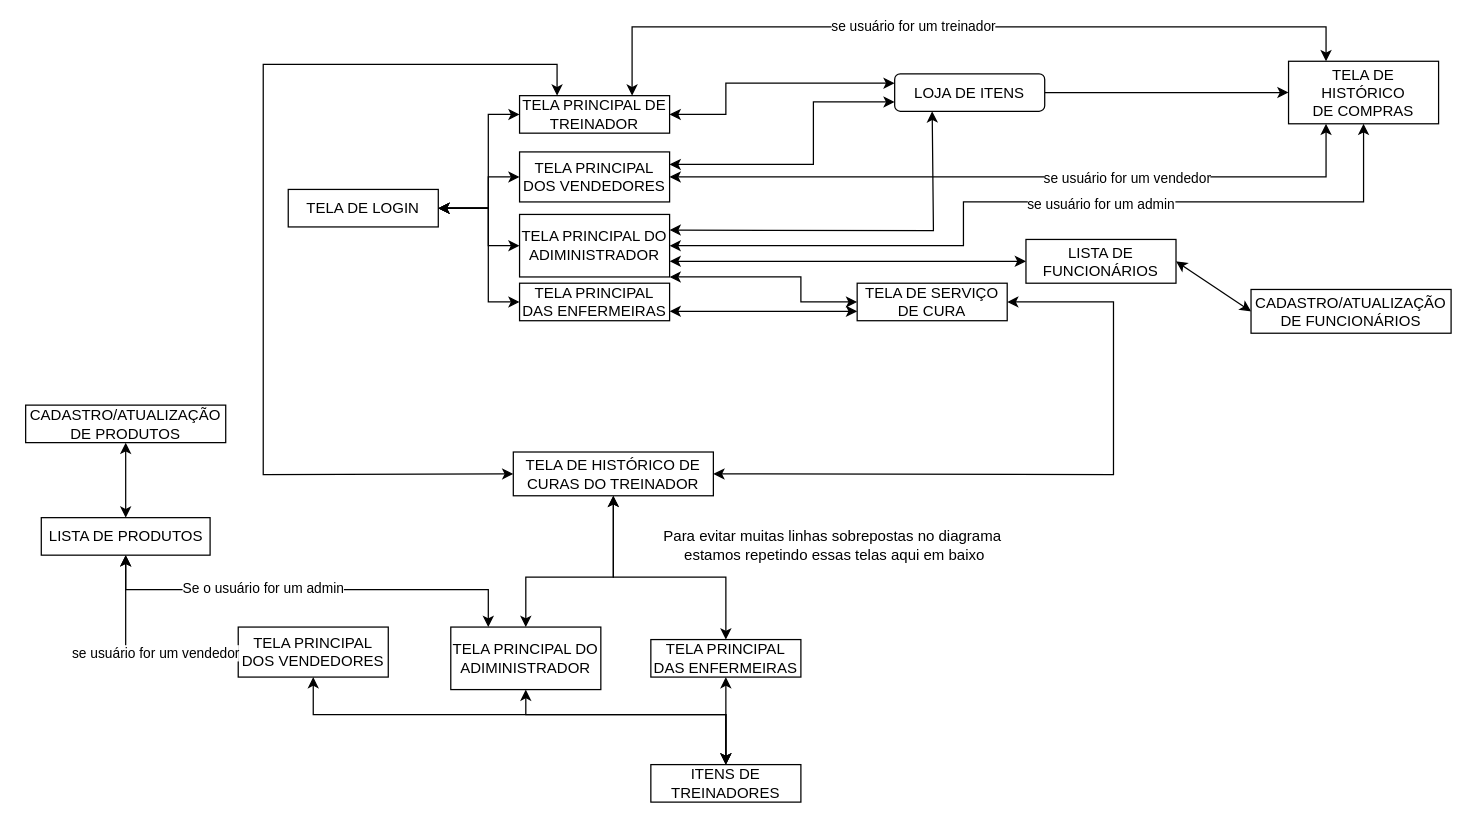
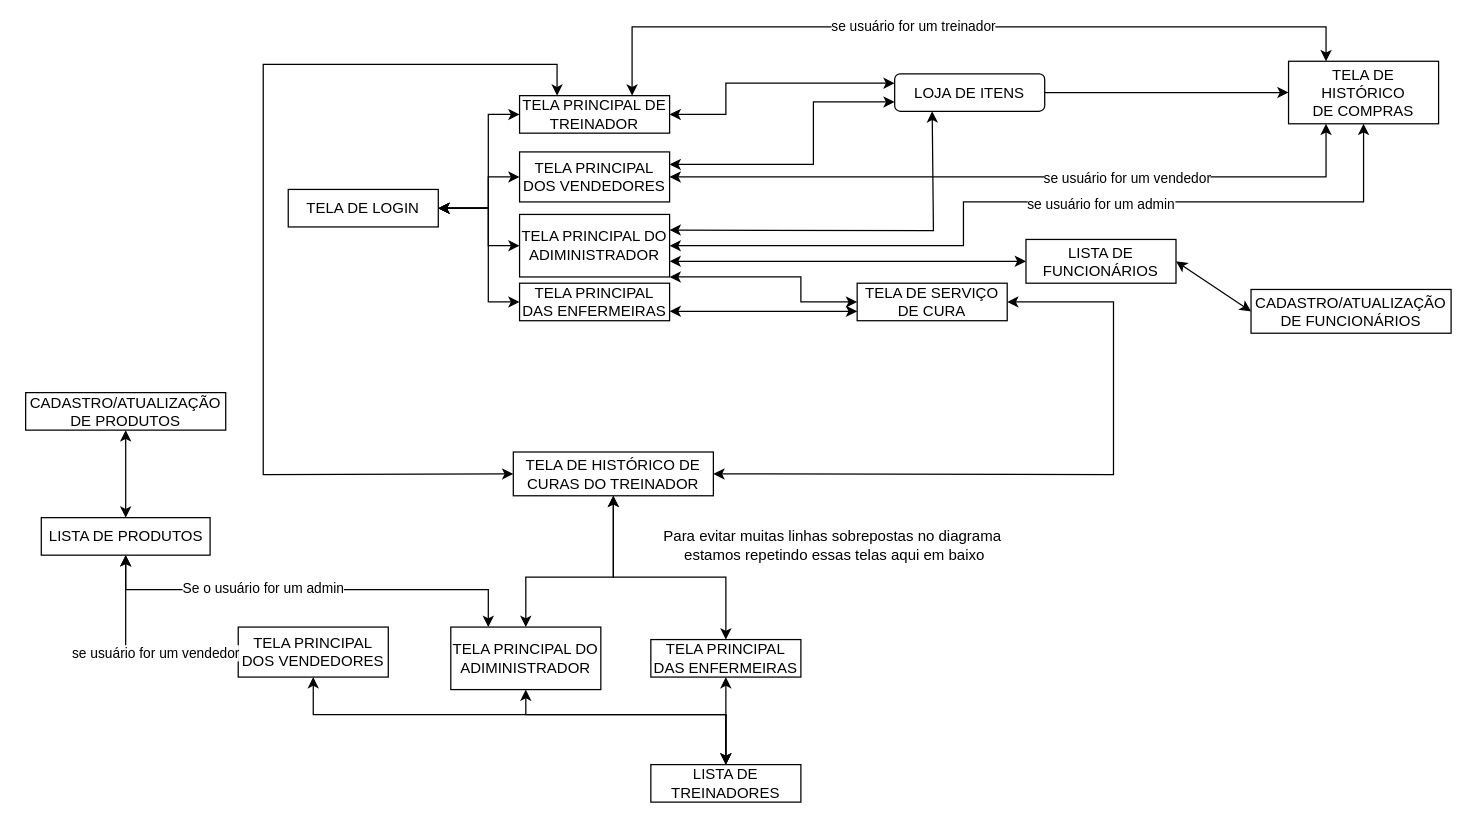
node "CADASTRO/ATUALIZAÇÃO DE PRODUTOS": moved (126, 424) -> (126, 411)
node "ITENS DE TREINADORES": label "ITENS DE TREINADORES" -> "LISTA DE TREINADORES"
